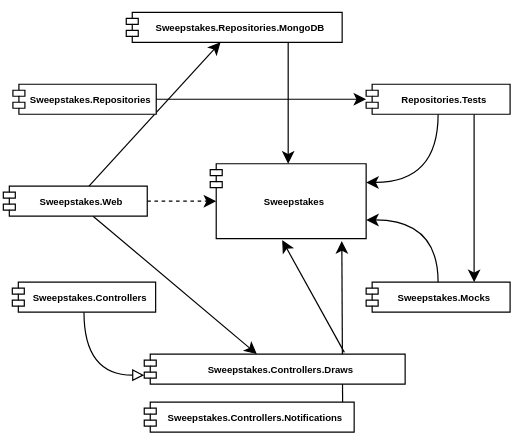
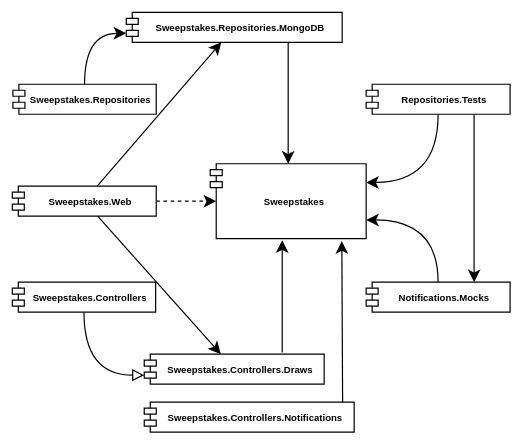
edge "Sweepstakes.Repositories" -> "Repositories.Tests": now "Sweepstakes.Repositories" -> "Sweepstakes.Repositories.MongoDB"
node "Sweepstakes.Web": moved (75, 201) -> (84, 201)
node "Sweepstakes.Mocks": label "Sweepstakes.Mocks" -> "Notifications.Mocks"
node "Sweepstakes.Controllers.Draws": size 261x30 -> 180x30
